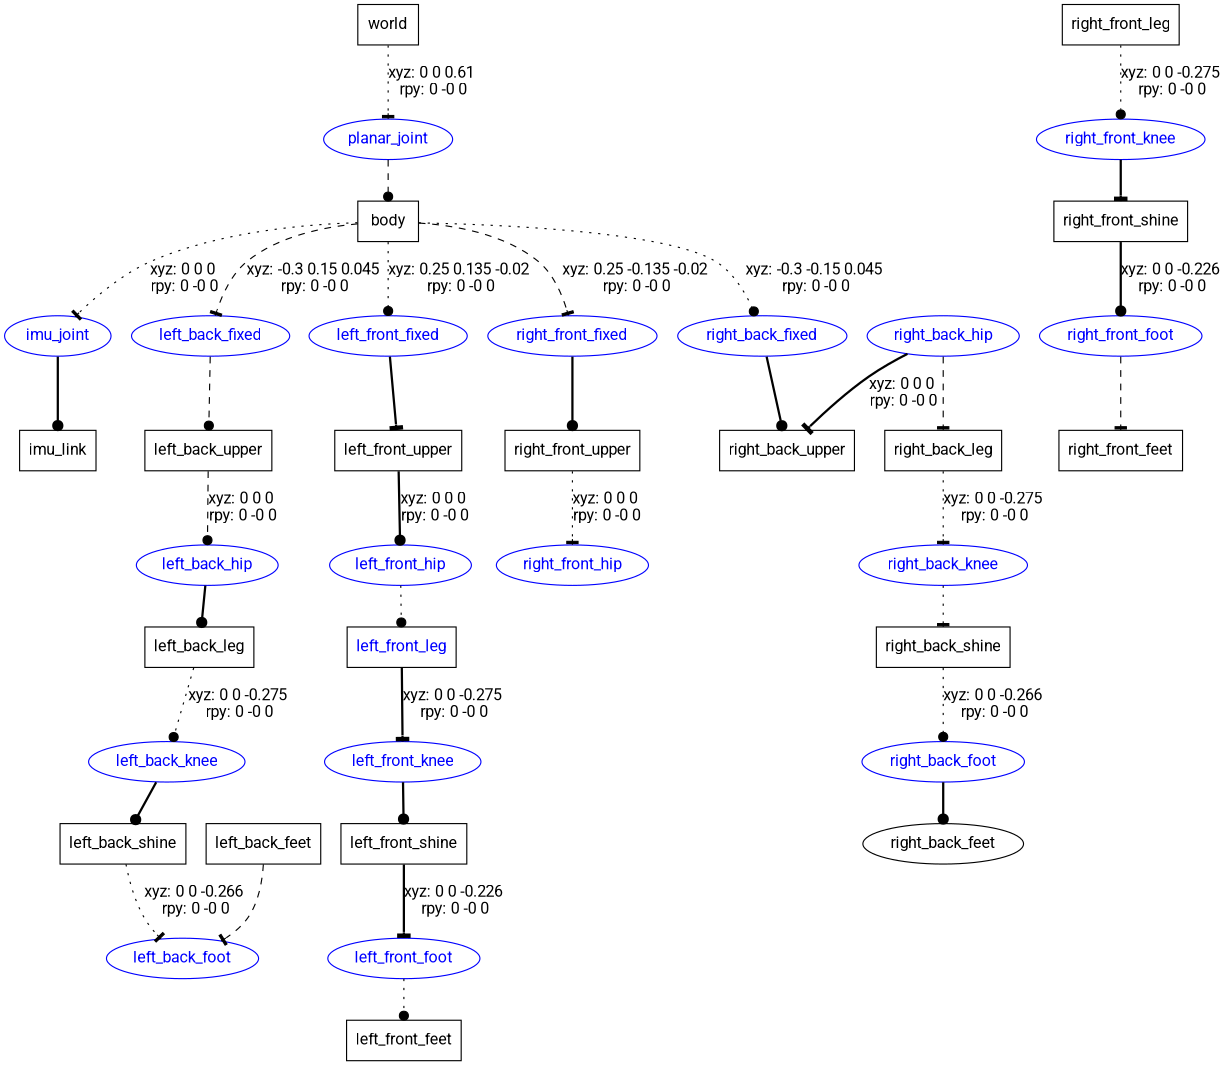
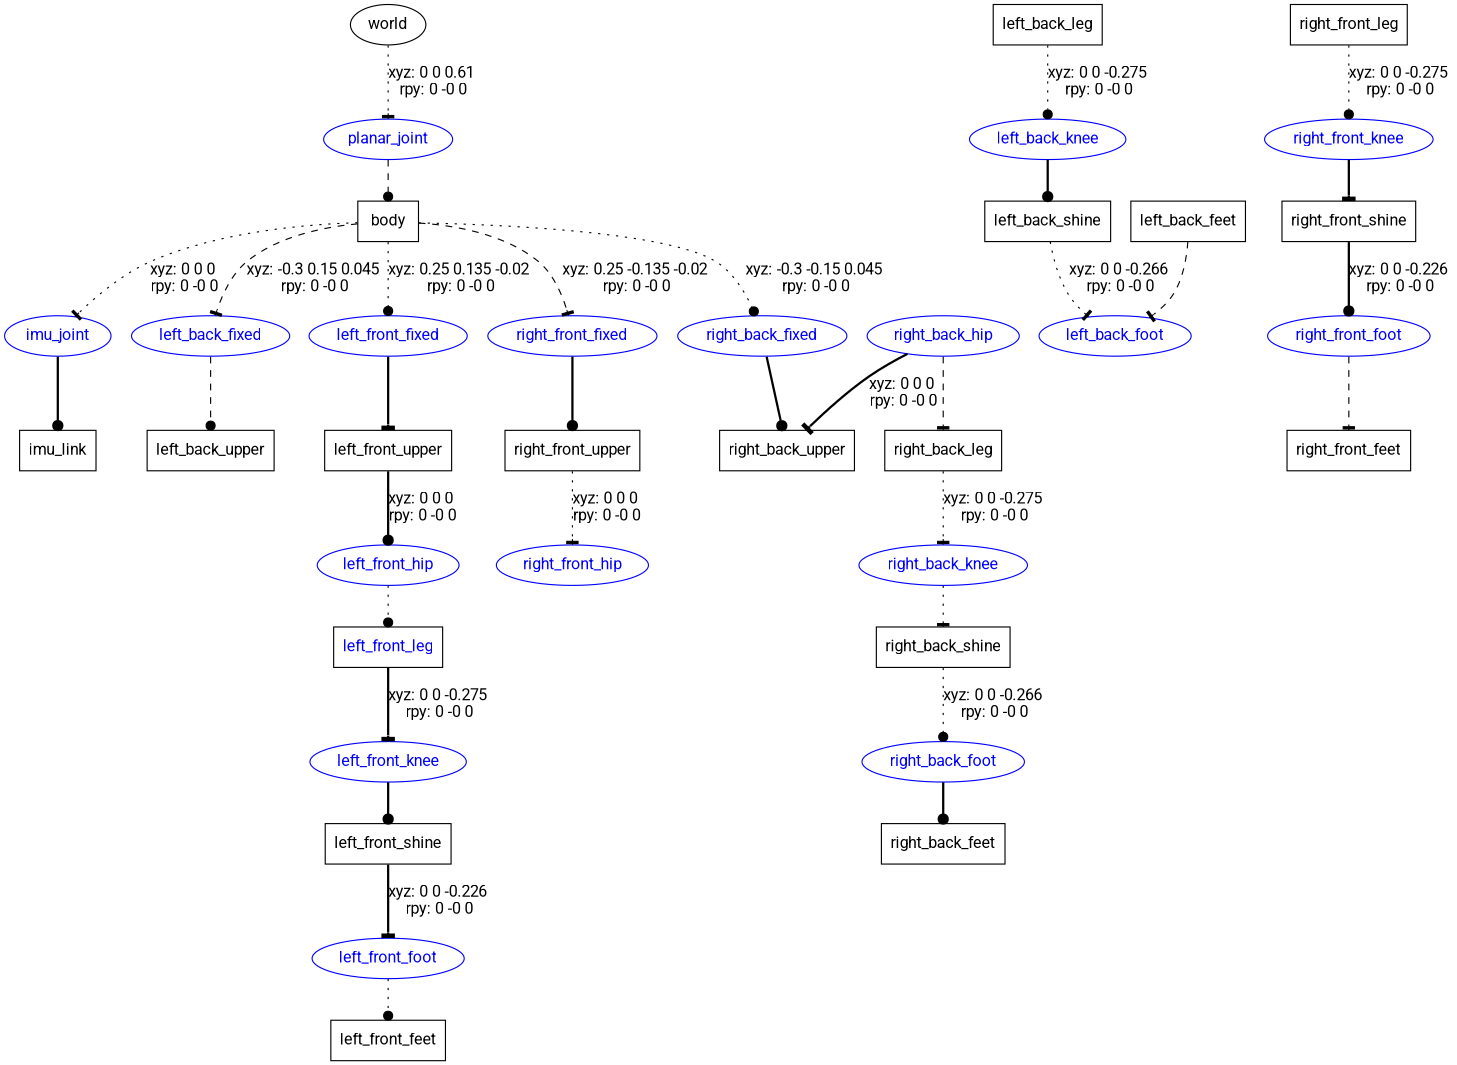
node "world": shape box -> ellipse
node "left_back_hip": removed
node "right_back_feet": shape ellipse -> box
